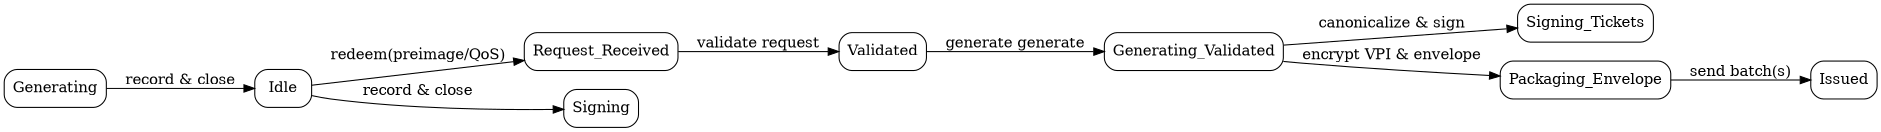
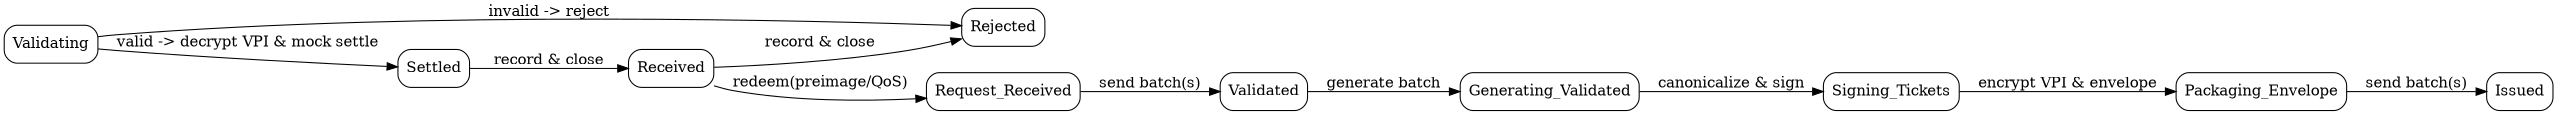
node "Validating": added
edge "Request_Received" -> "Validated": label "validate request" -> "send batch(s)"
edge "Validated" -> "Generating_Validated": label "generate generate" -> "generate batch"
edge "Generating_Validated" -> "Packaging_Envelope": now "Signing_Tickets" -> "Packaging_Envelope"
node "Generating": label "Generating" -> "Settled"
node "Idle": label "Idle" -> "Received"
node "Signing": label "Signing" -> "Rejected"
